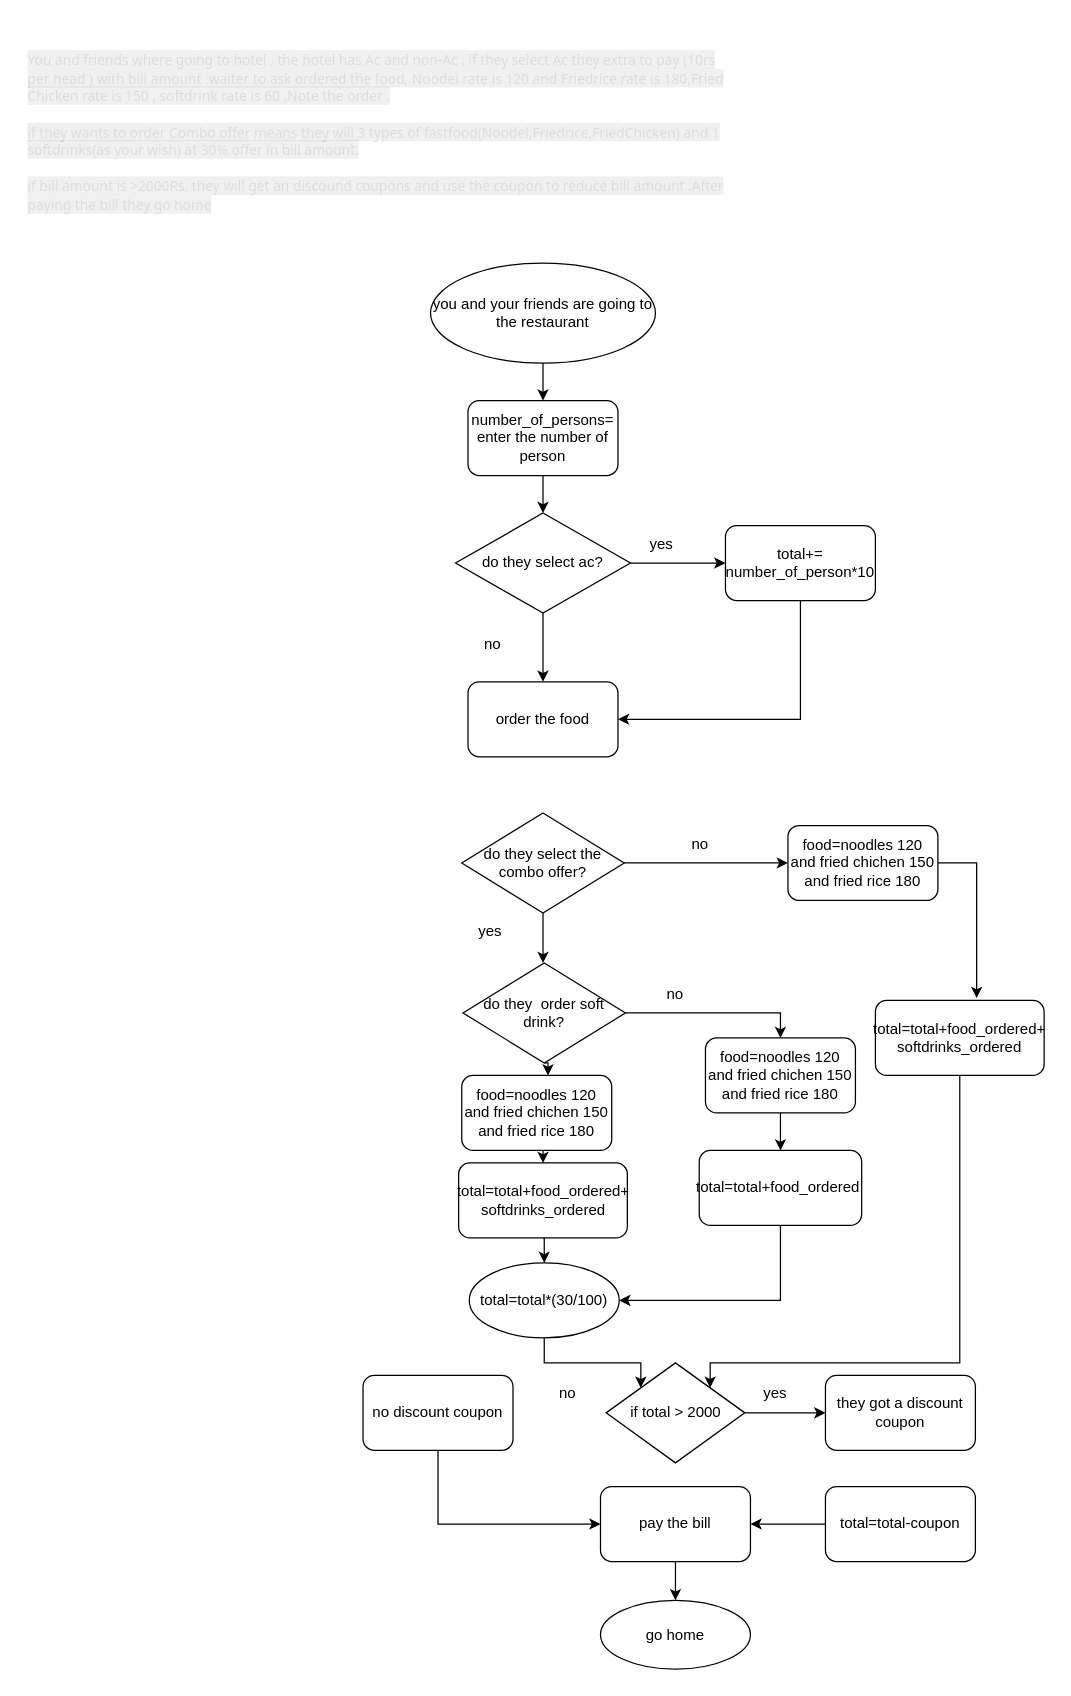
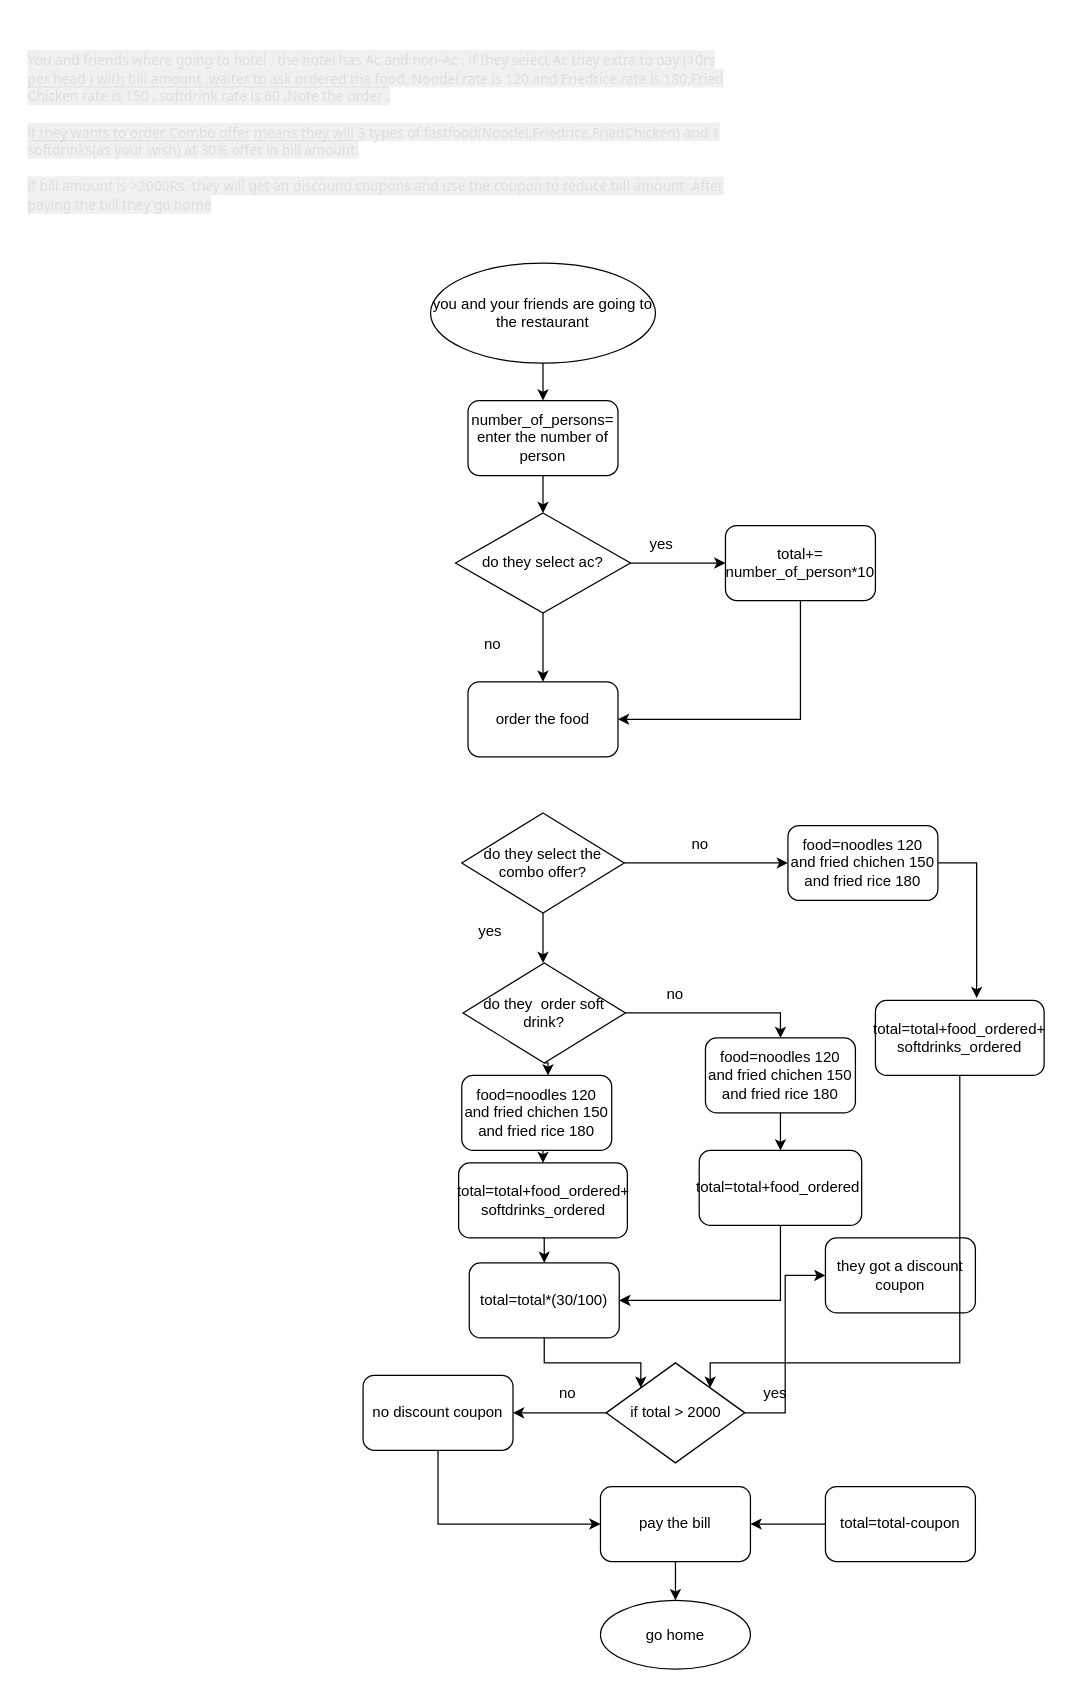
node "total=total*(30/100)": shape ellipse -> rounded rectangle
edge "if total > 2000" -> "no discount coupon": added
node "they got a discount coupon": moved (901, 1413) -> (901, 1276)
